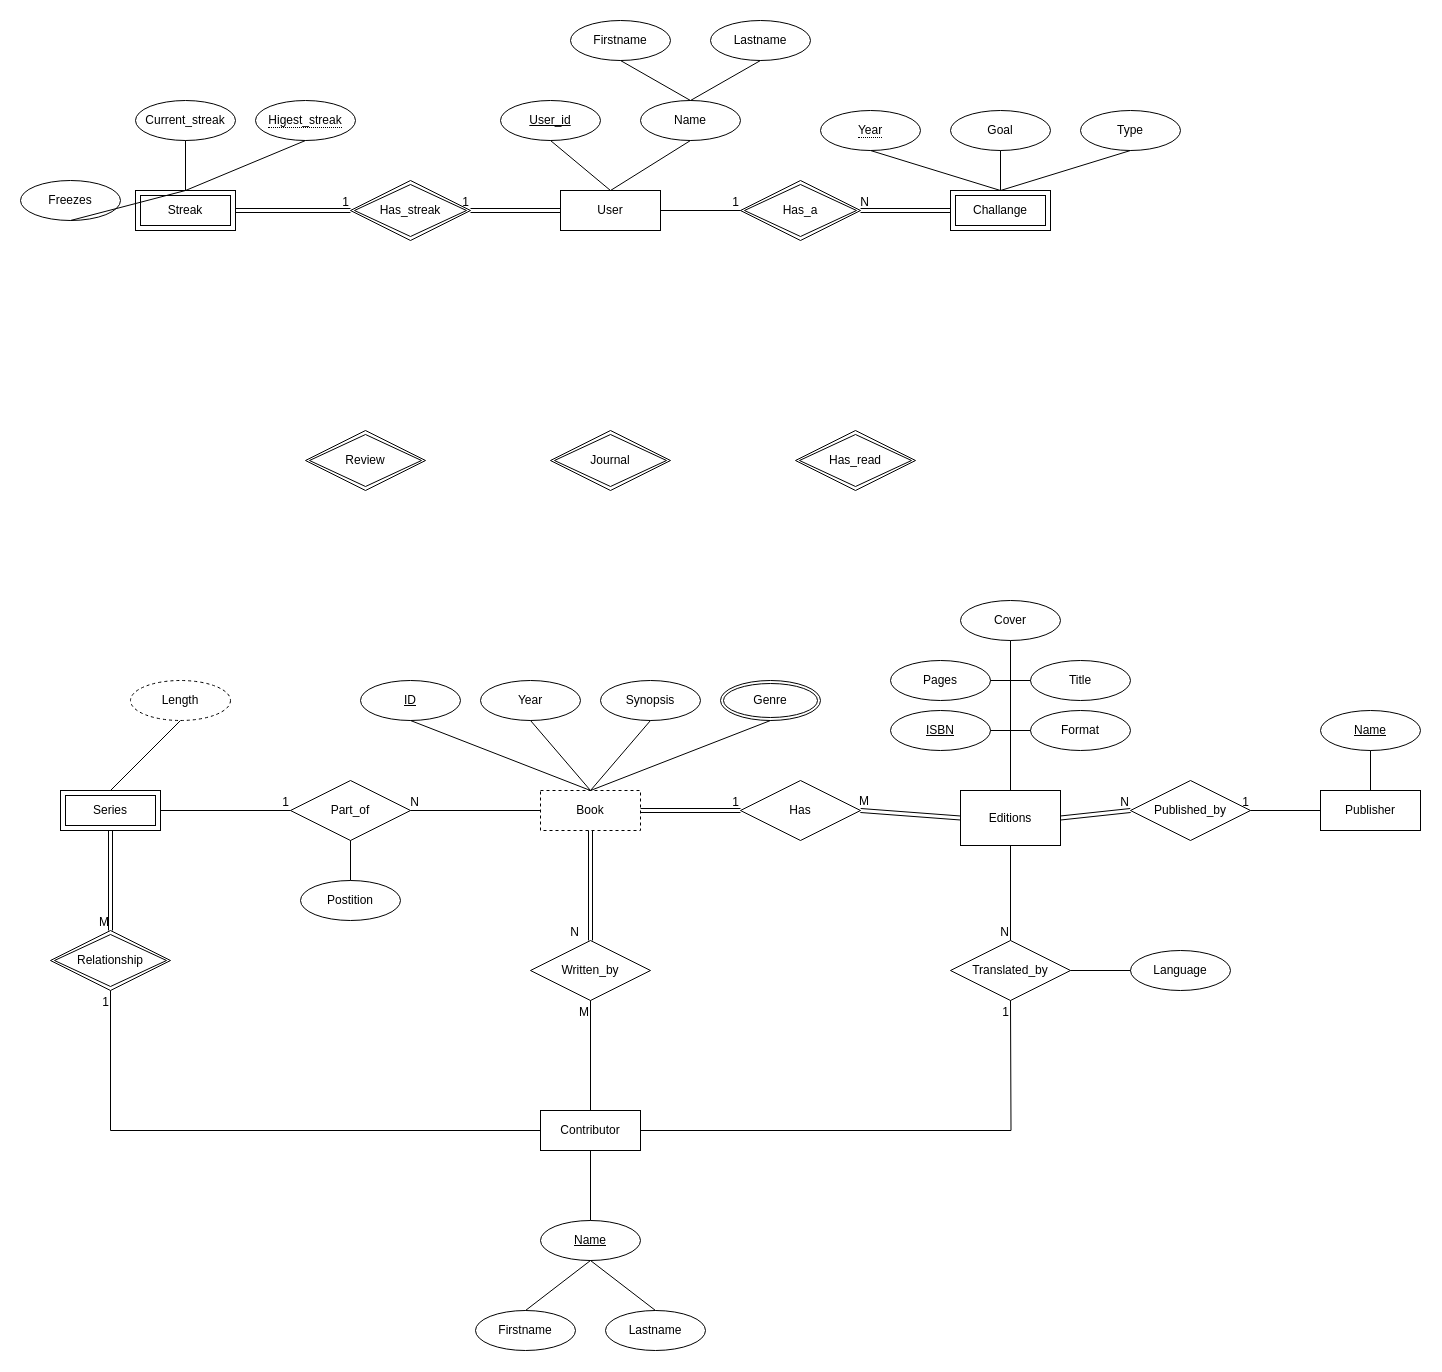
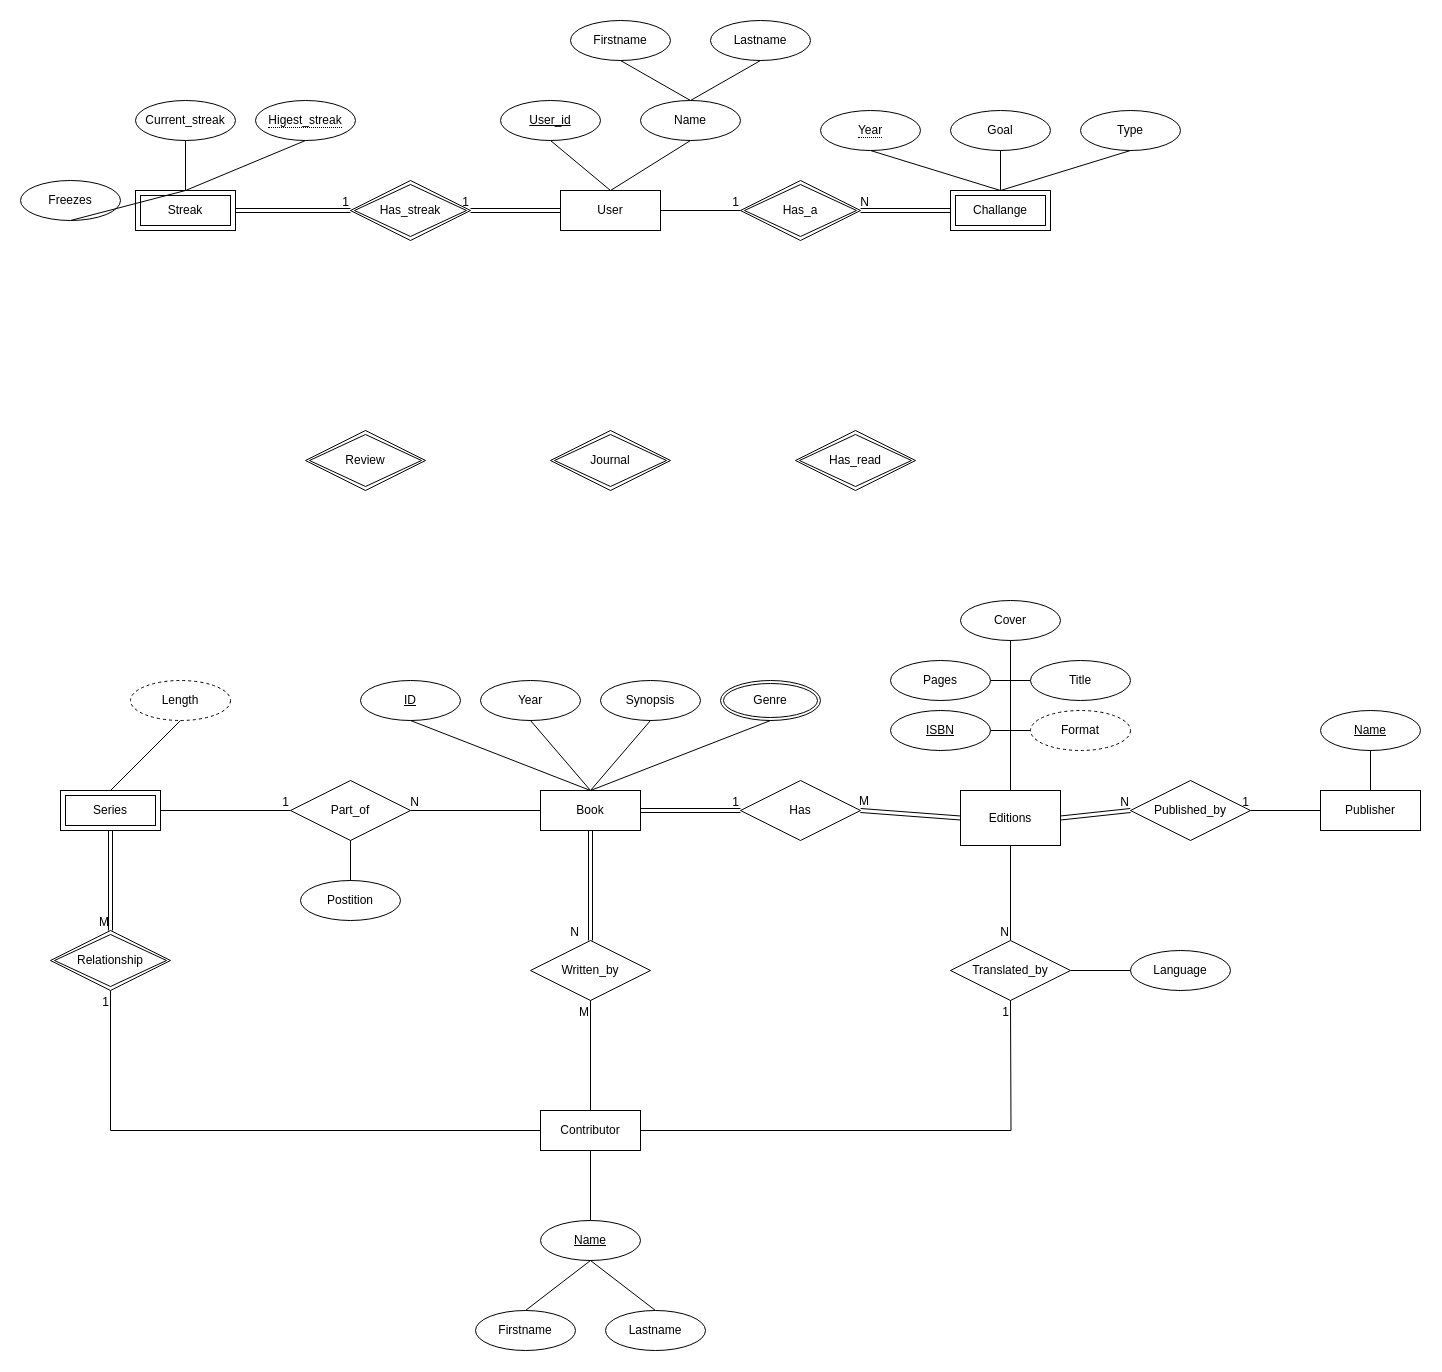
node "Format": style solid -> dashed
node "Book": style dashed -> solid
